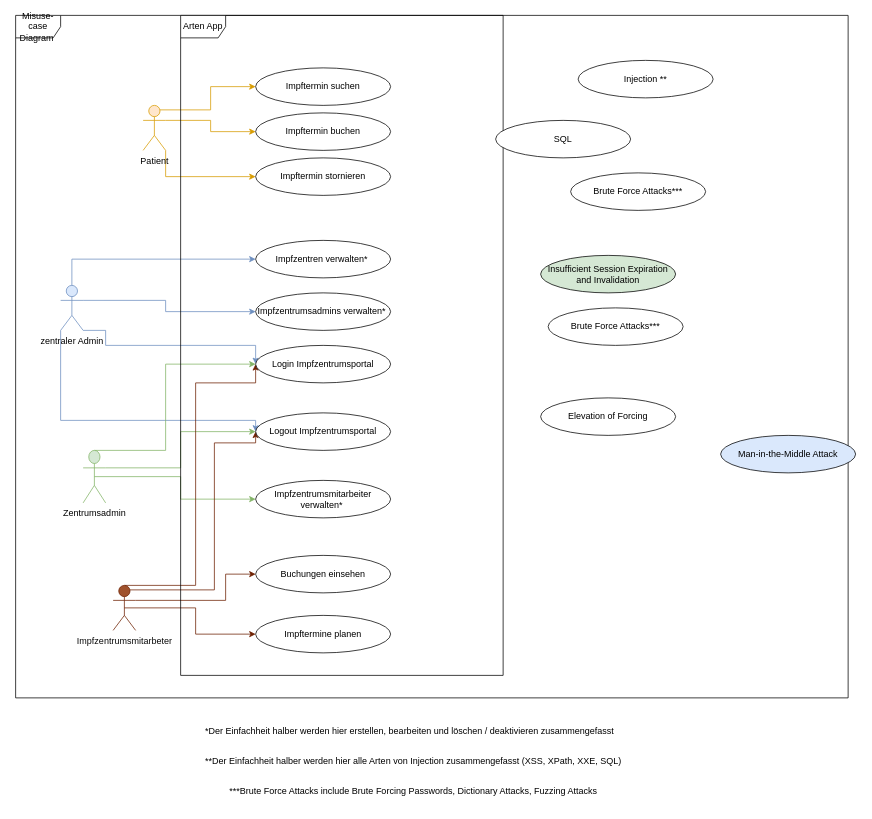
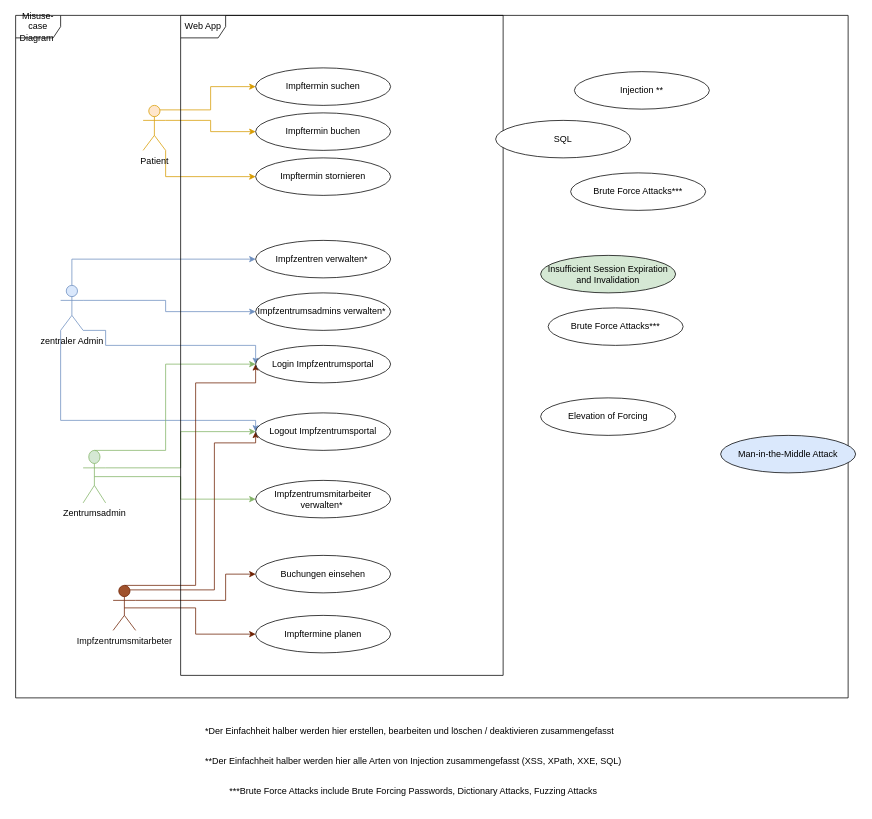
node "Arten App": label "Arten App" -> "Web App"
node "Injection **": moved (645, 79) -> (642, 90)
